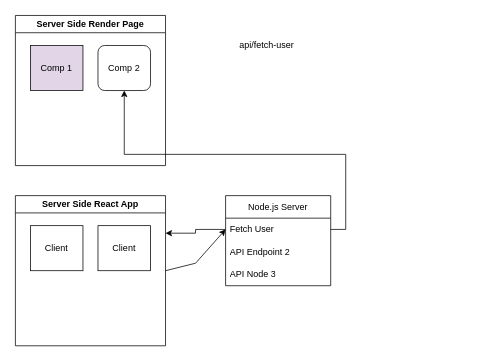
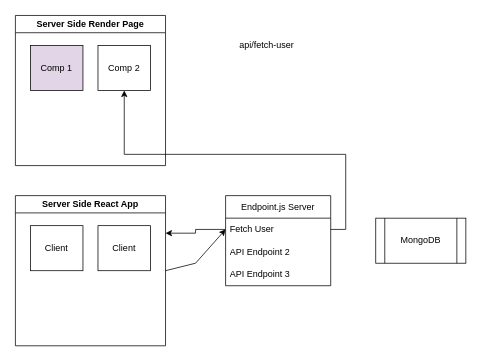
node "Comp 2": shape rounded rectangle -> rectangle
node "Node.js Server": label "Node.js Server" -> "Endpoint.js Server"
node "MongoDB": added
node "API Node 3": label "API Node 3" -> "API Endpoint 3"
